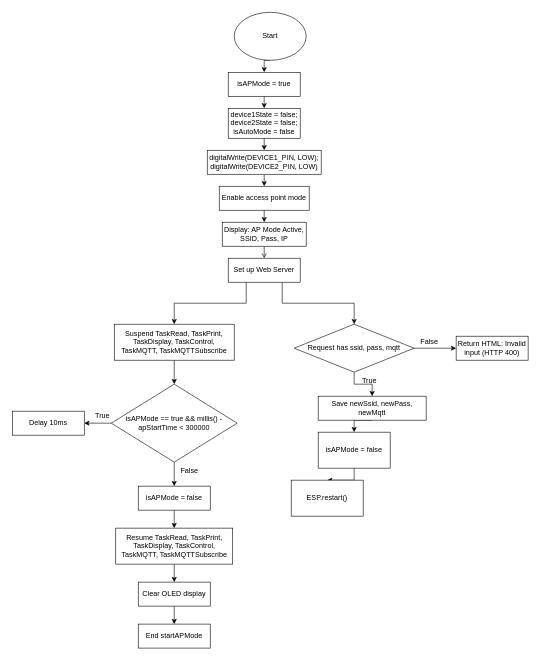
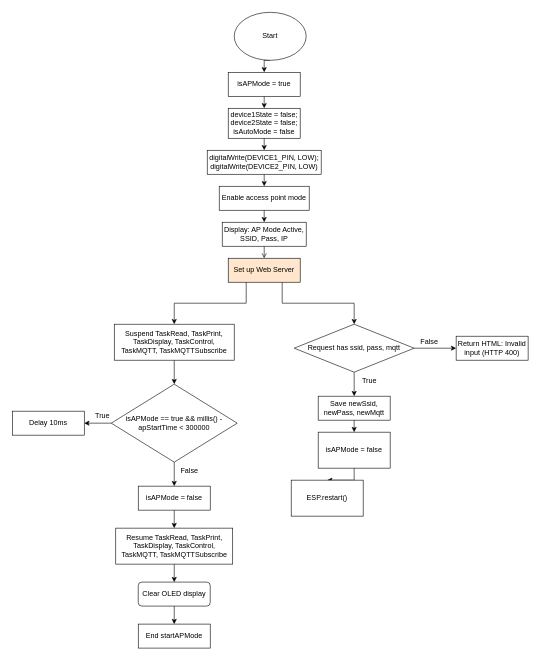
node "Set up Web Server": fillcolor #ffffff -> #ffe6cc
node "Save newSsid, newPass, newMqtt": size 108x24 -> 72x24
node "Clear OLED display": shape rectangle -> rounded rectangle
